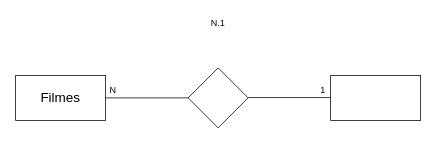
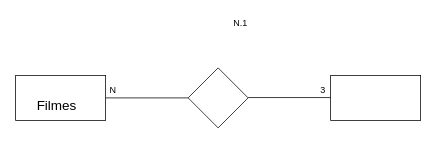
node "N.1": moved (218, 23) -> (240, 23)
node "1": label "1" -> "3"
node "Filmes": moved (60, 98) -> (57, 105)
